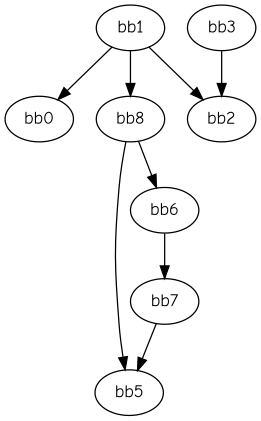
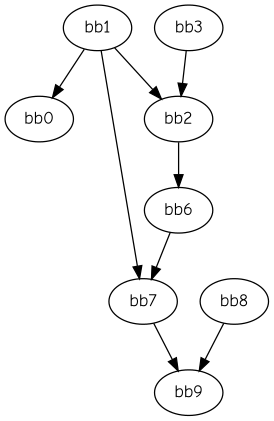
edge "bb1" -> "bb8": now "bb1" -> "bb7"
edge "bb8" -> "bb6": now "bb2" -> "bb6"
node "bb5": label "bb5" -> "bb9"
